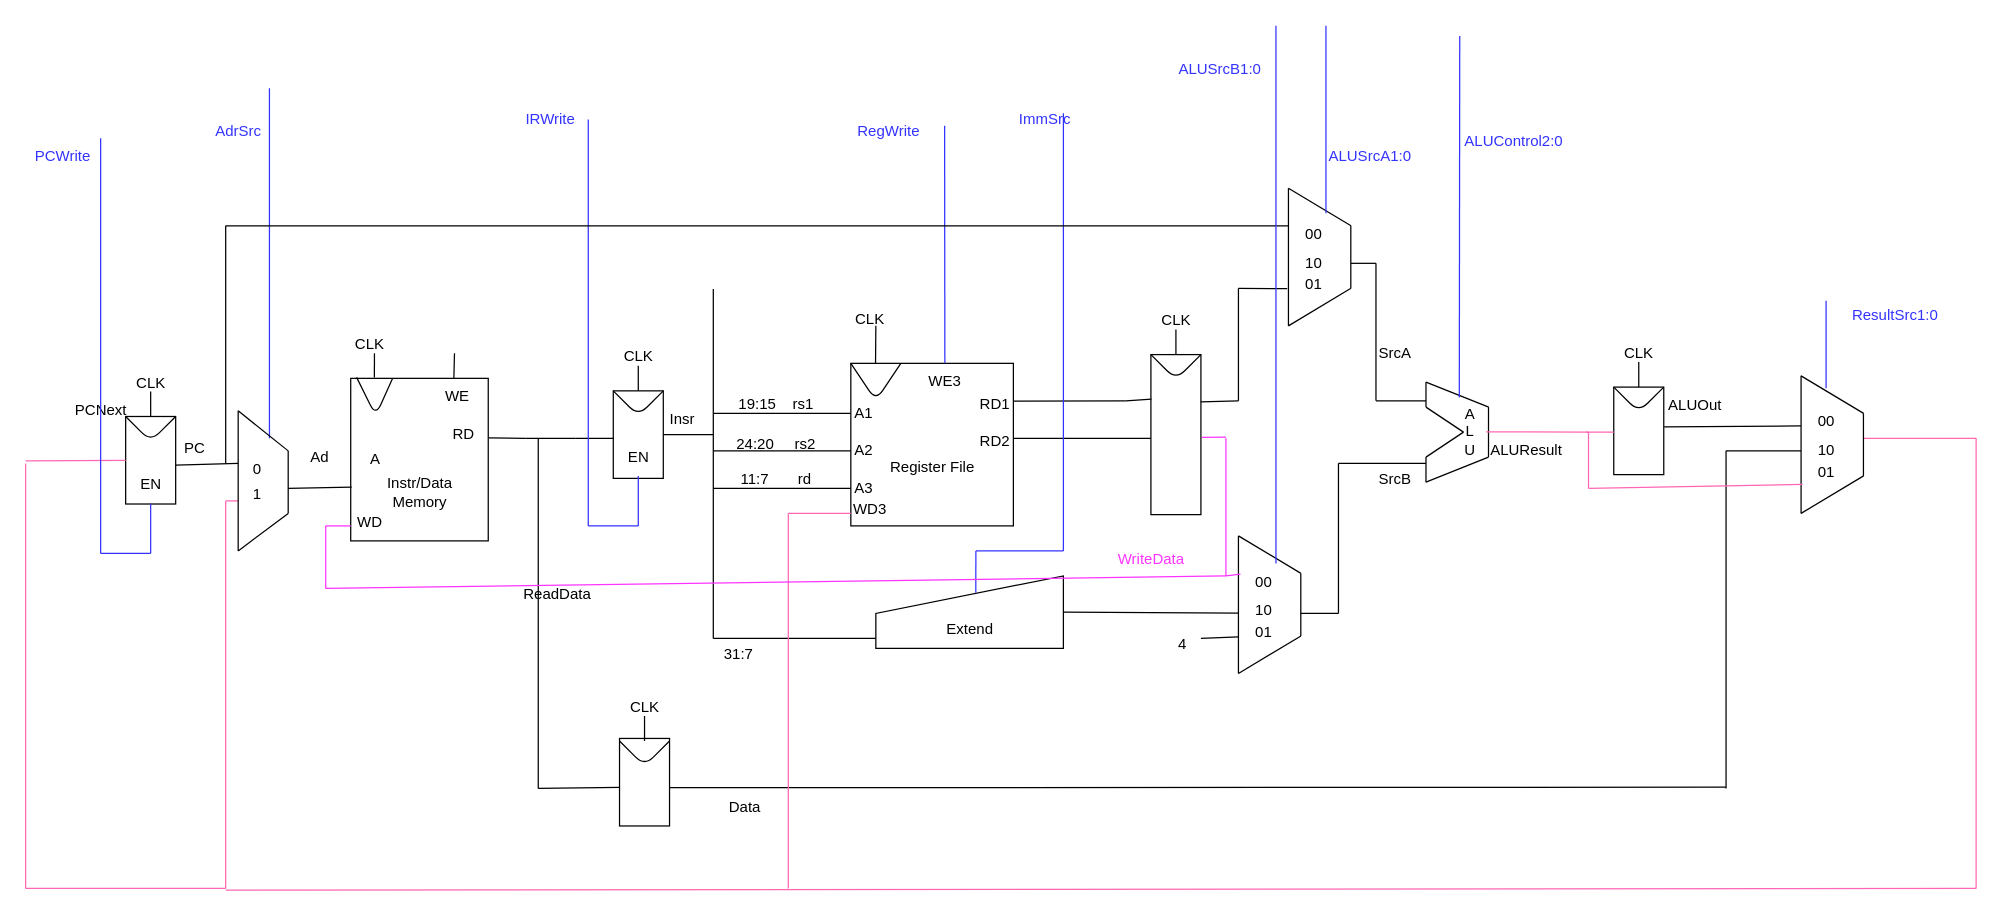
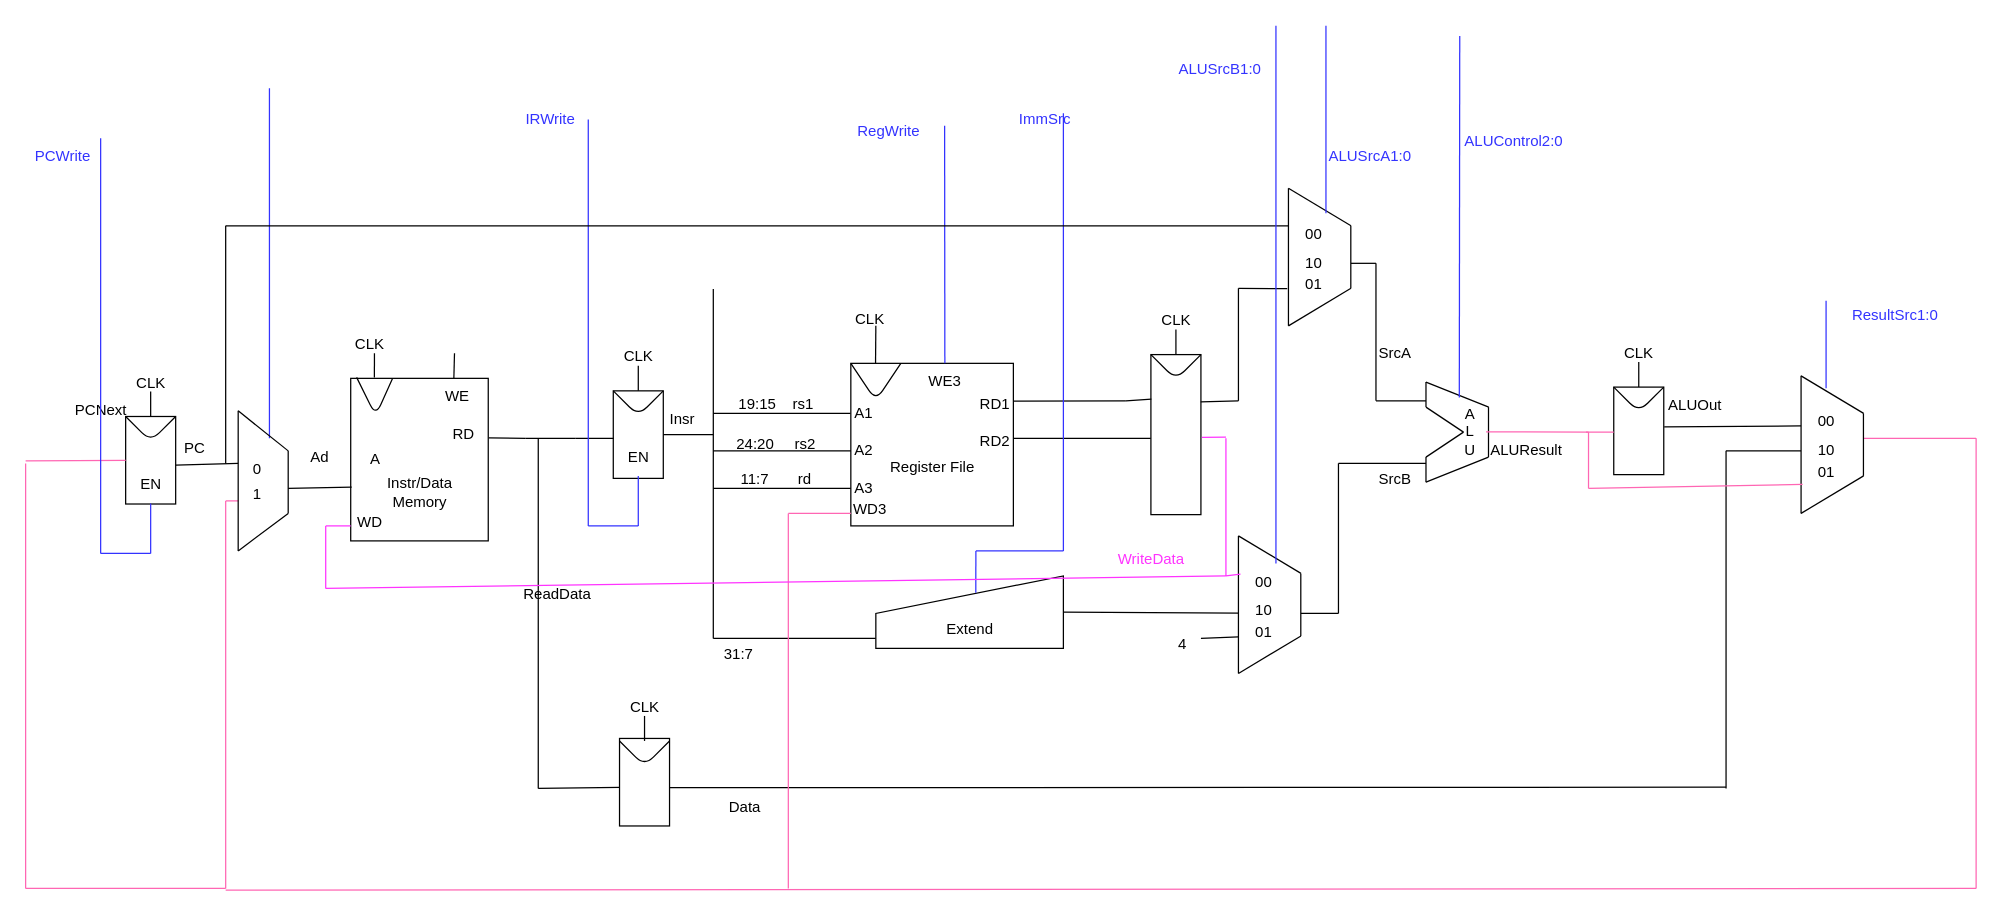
node "AdrSrc": removed
